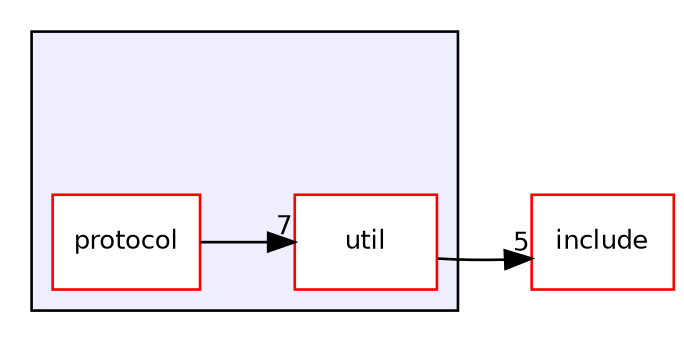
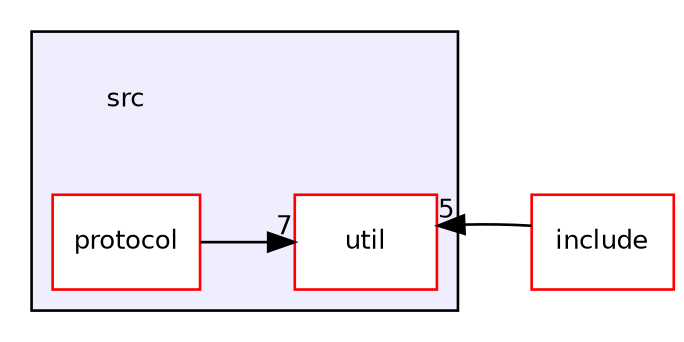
node "src": added
edge "util" -> "include": reversed
